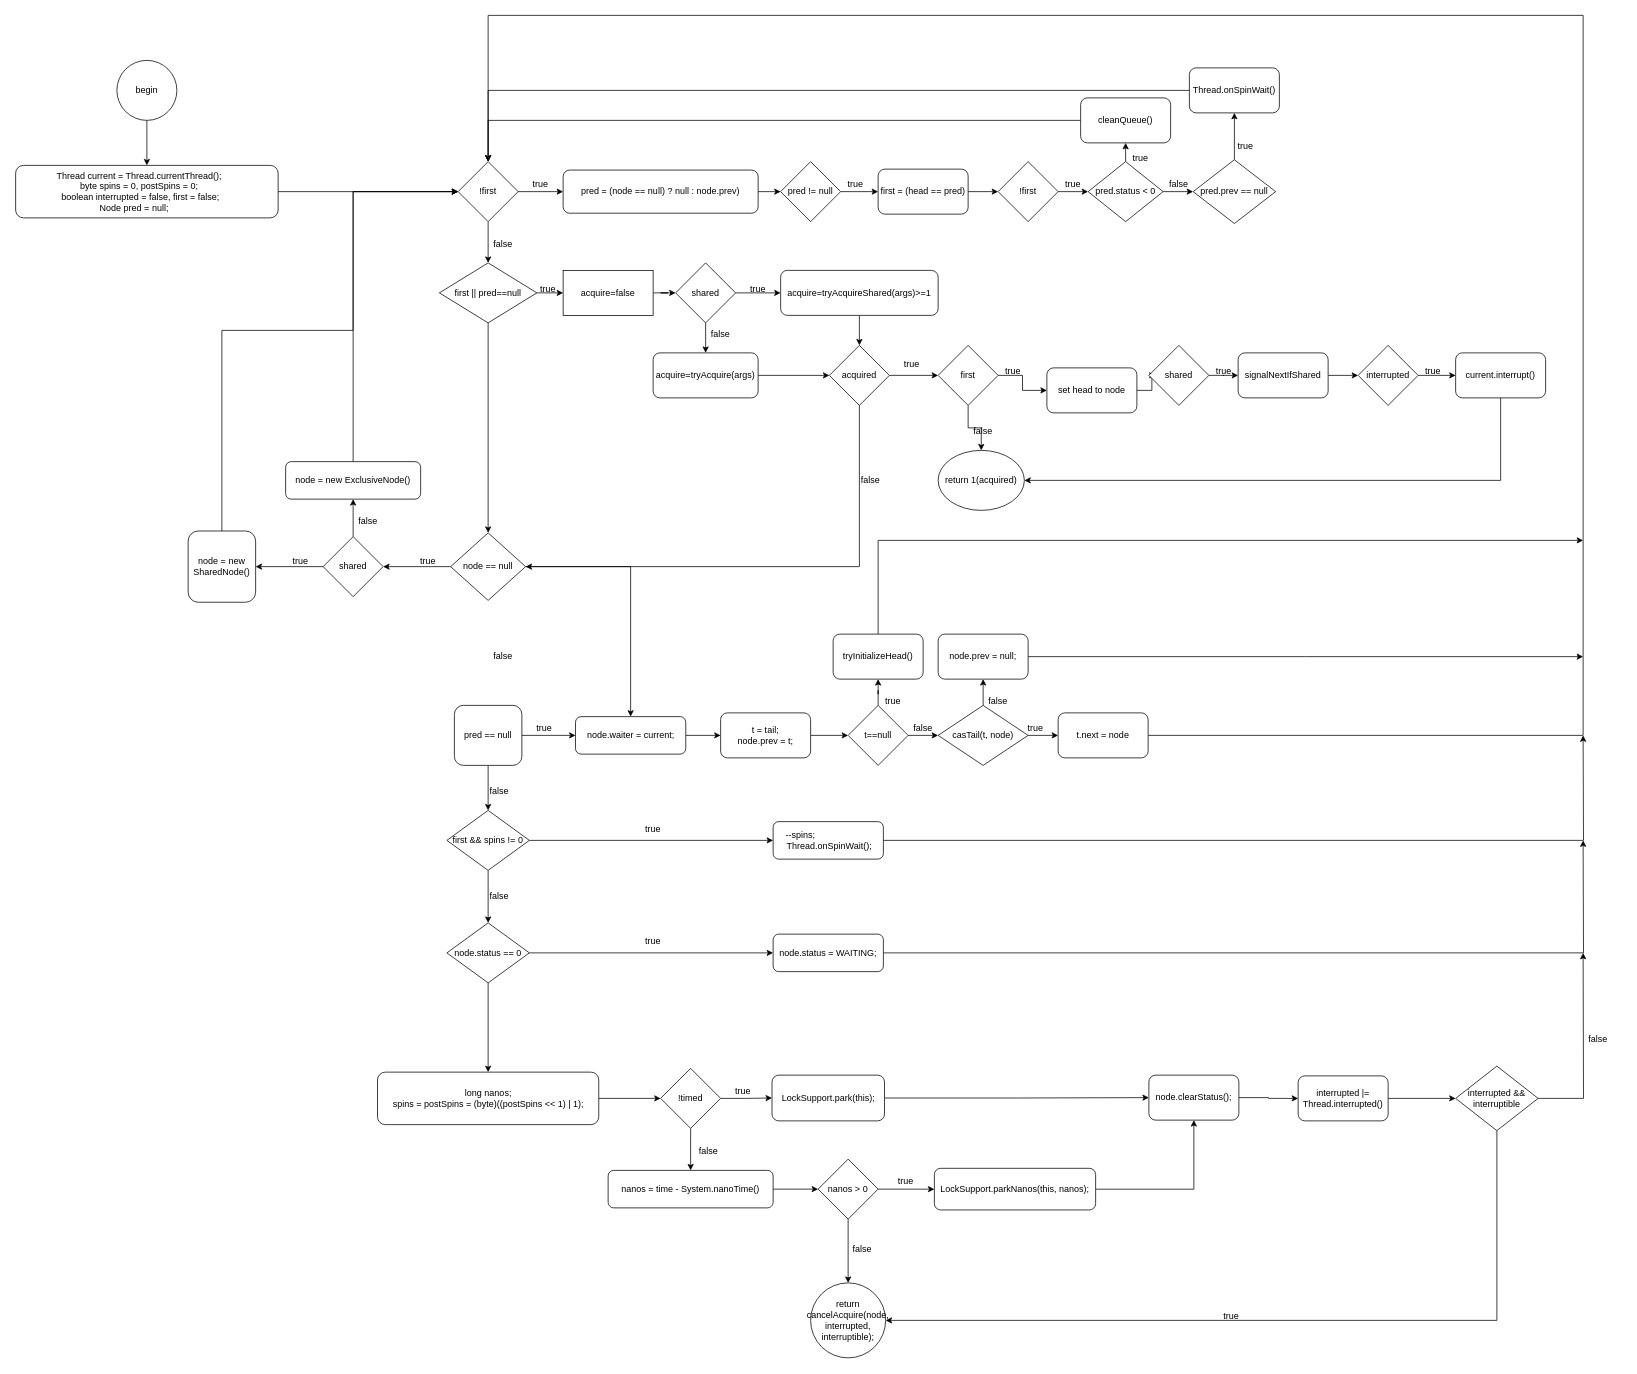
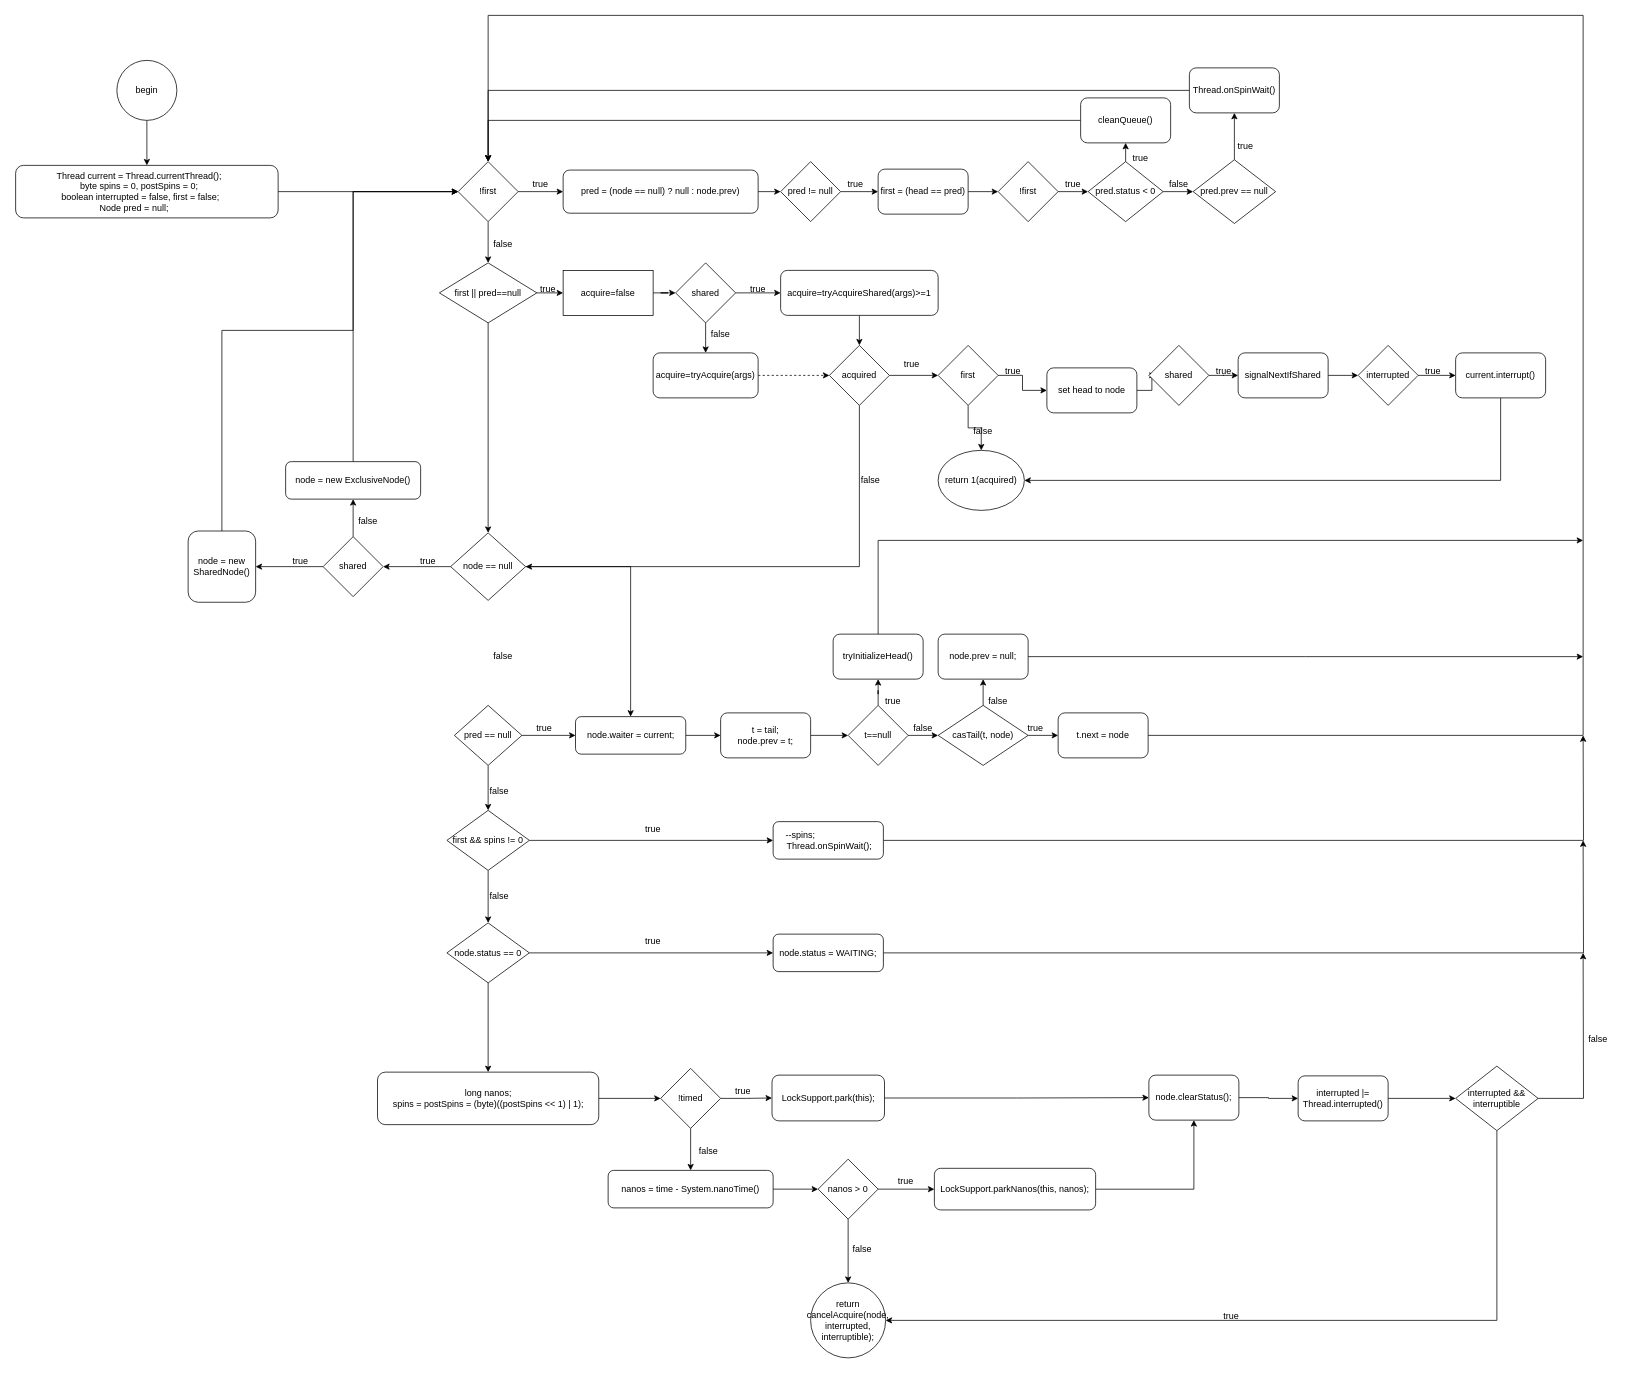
edge "acquire=tryAcquire(args)" -> "acquired": style solid -> dashed
node "pred == null": shape rounded rectangle -> diamond
